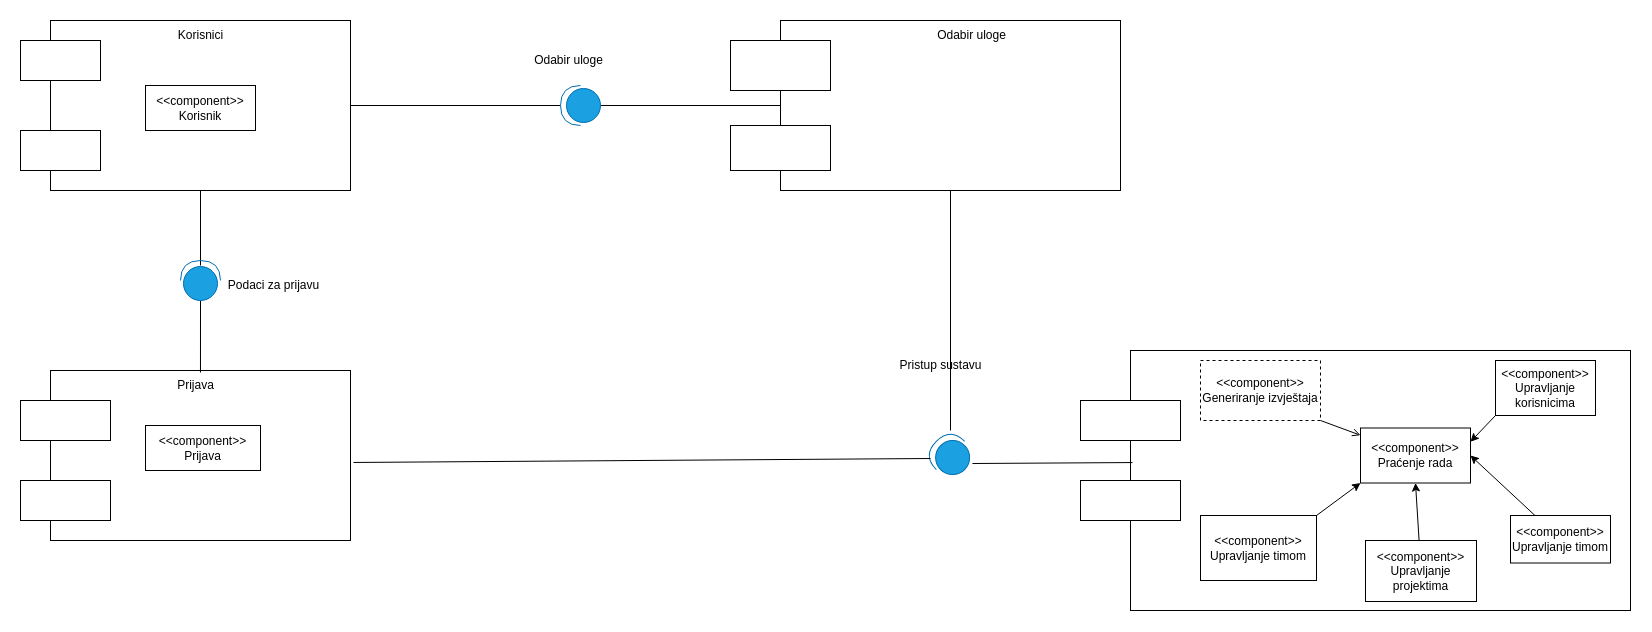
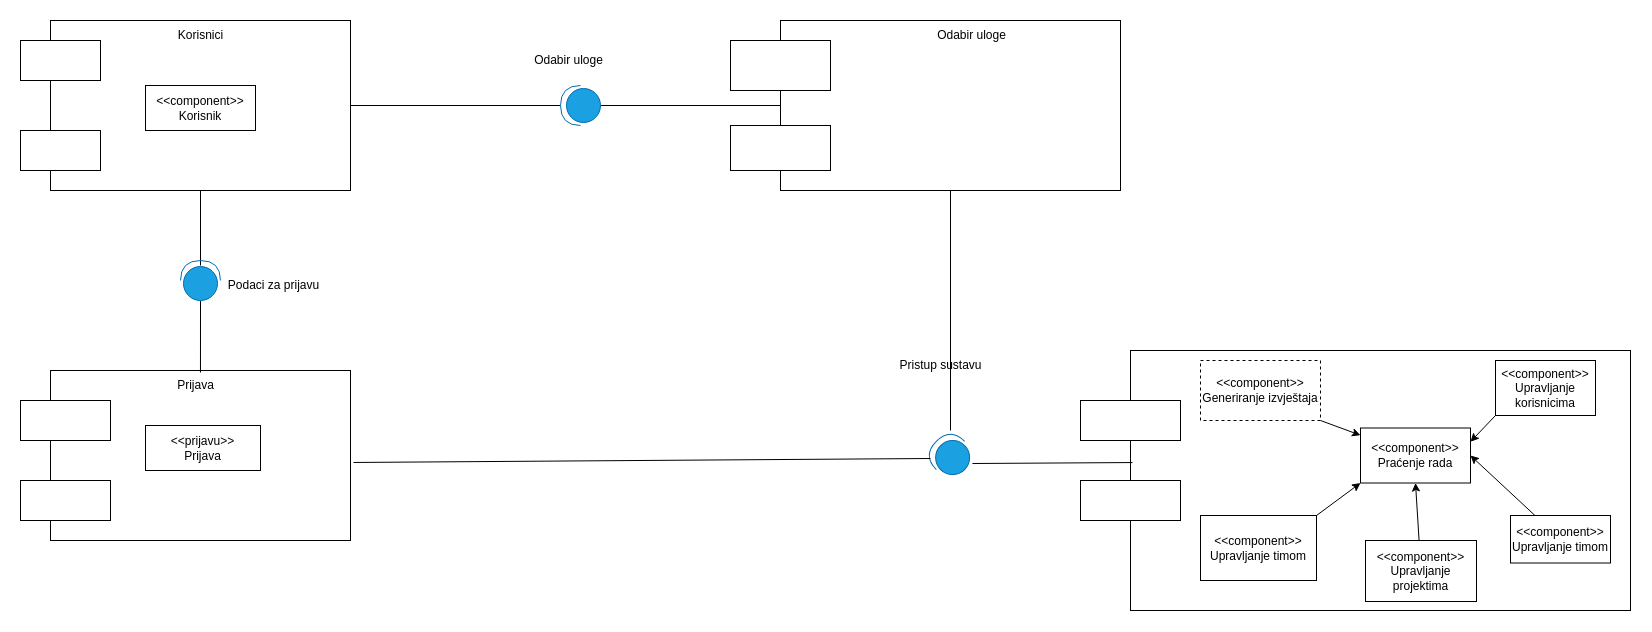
edge "<<component>> Generiranje izvještaja" -> "<<component>> Praćenje rada": arrowhead open -> classic
node "<<component>> Prijava": label "<<component>> Prijava" -> "<<prijavu>> Prijava"
